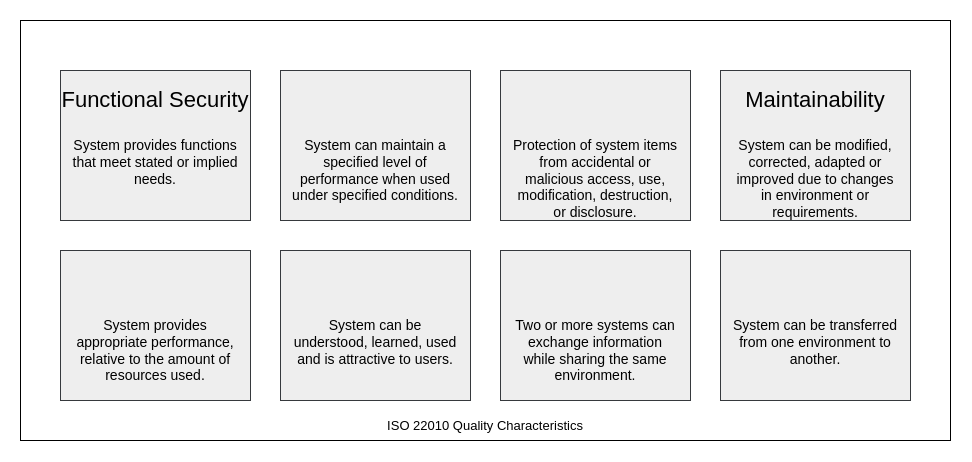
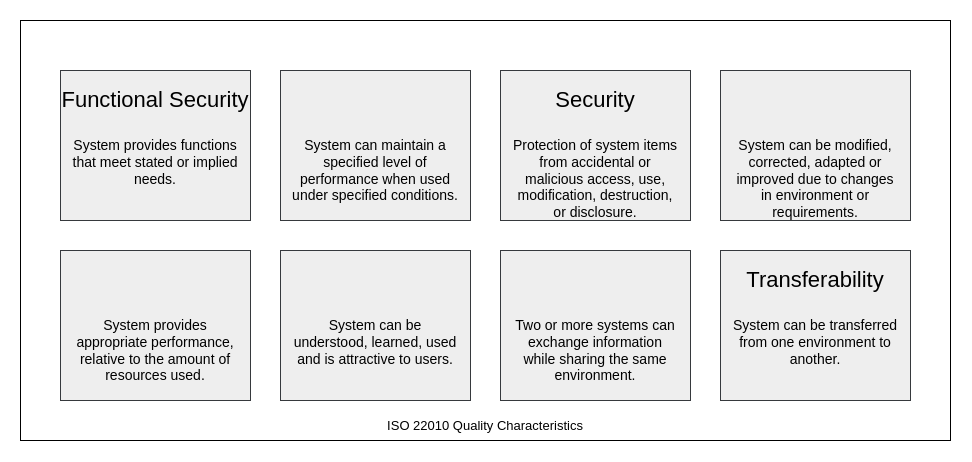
node "Security": added
node "Maintainability": removed
node "Transferability": added
